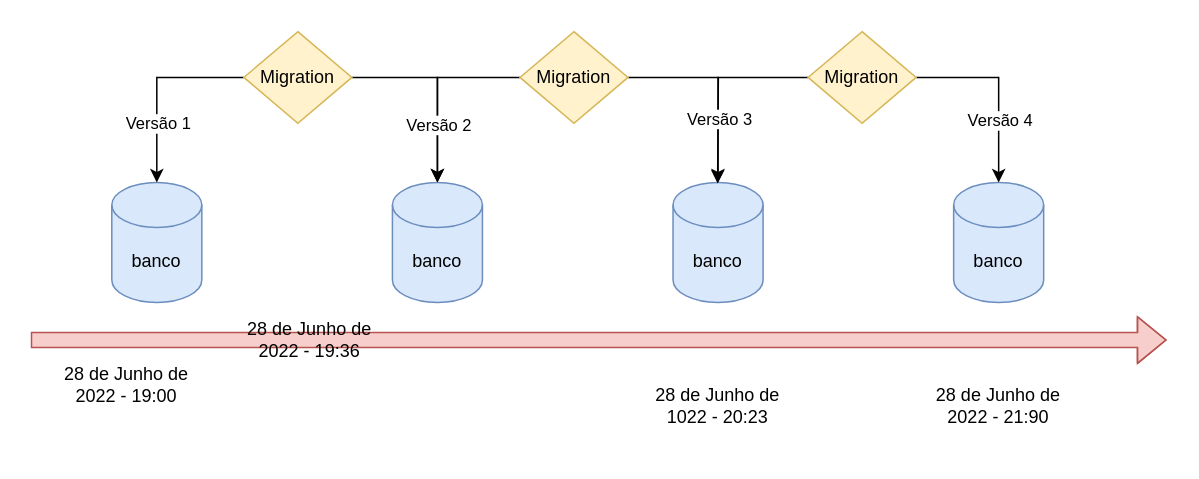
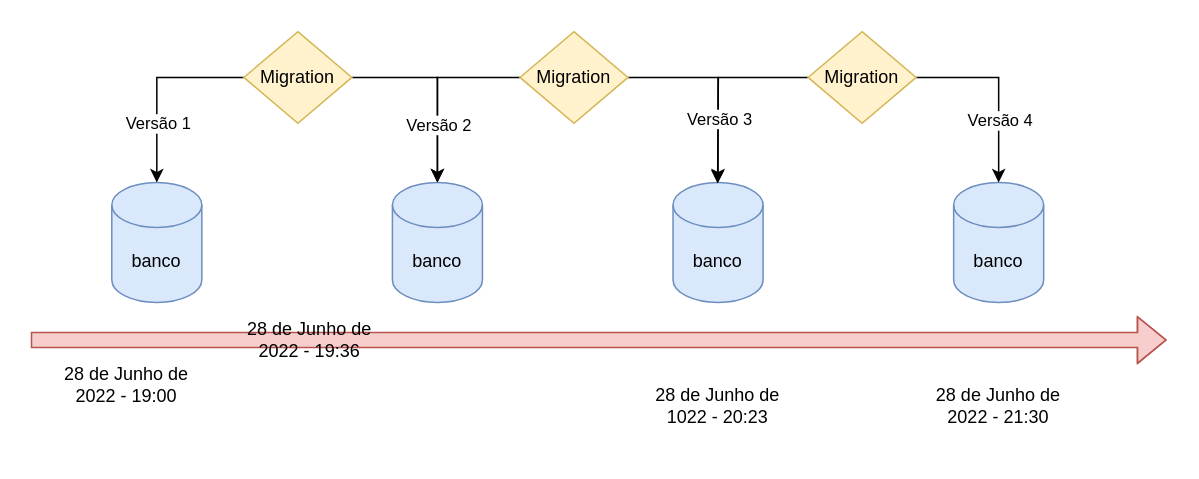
node "28 de Junho de 2022 - 21:90": label "28 de Junho de 2022 - 21:90" -> "28 de Junho de 2022 - 21:30"
